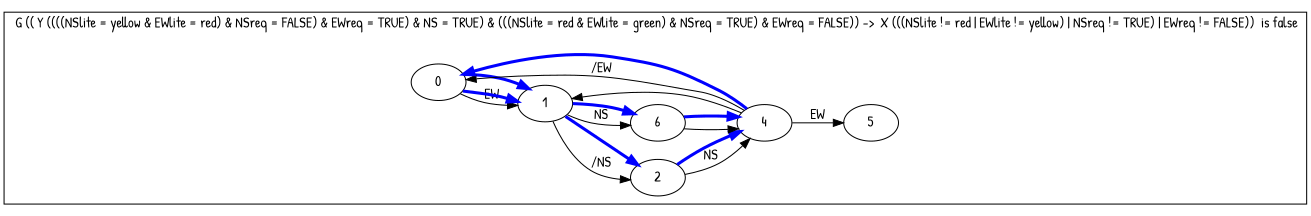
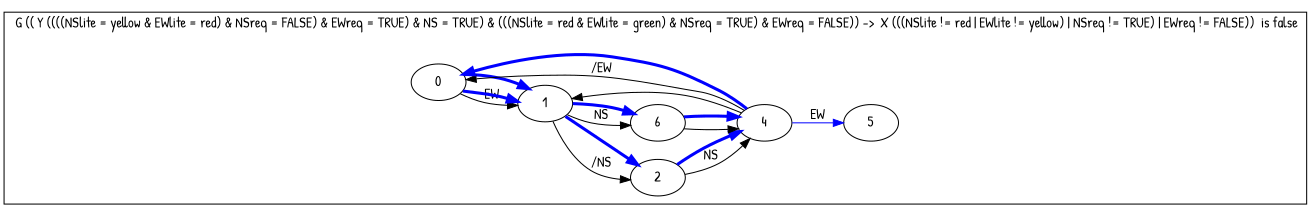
edge "4" -> "5": color black -> blue
